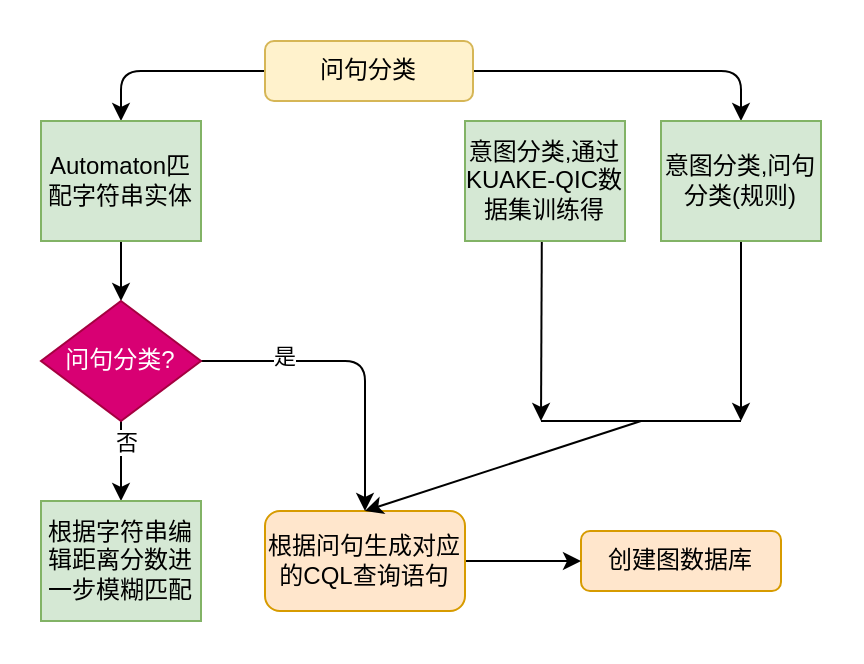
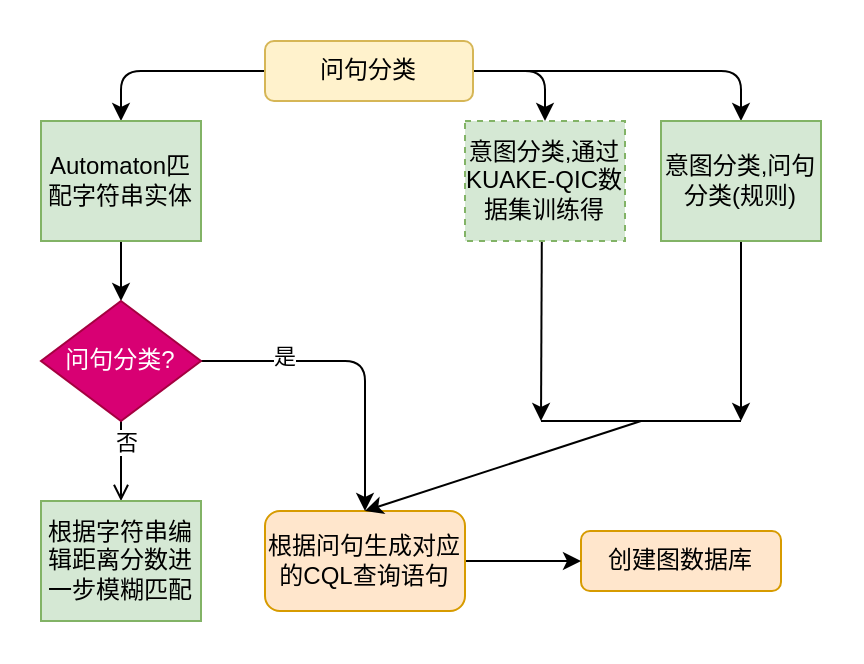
edge "问句分类" -> "意图分类,通过KUAKE-QIC数据集训练得": added
node "意图分类,通过KUAKE-QIC数据集训练得": style solid -> dashed
edge "问句分类?" -> "根据字符串编辑距离分数进一步模糊匹配": arrowhead classic -> open
